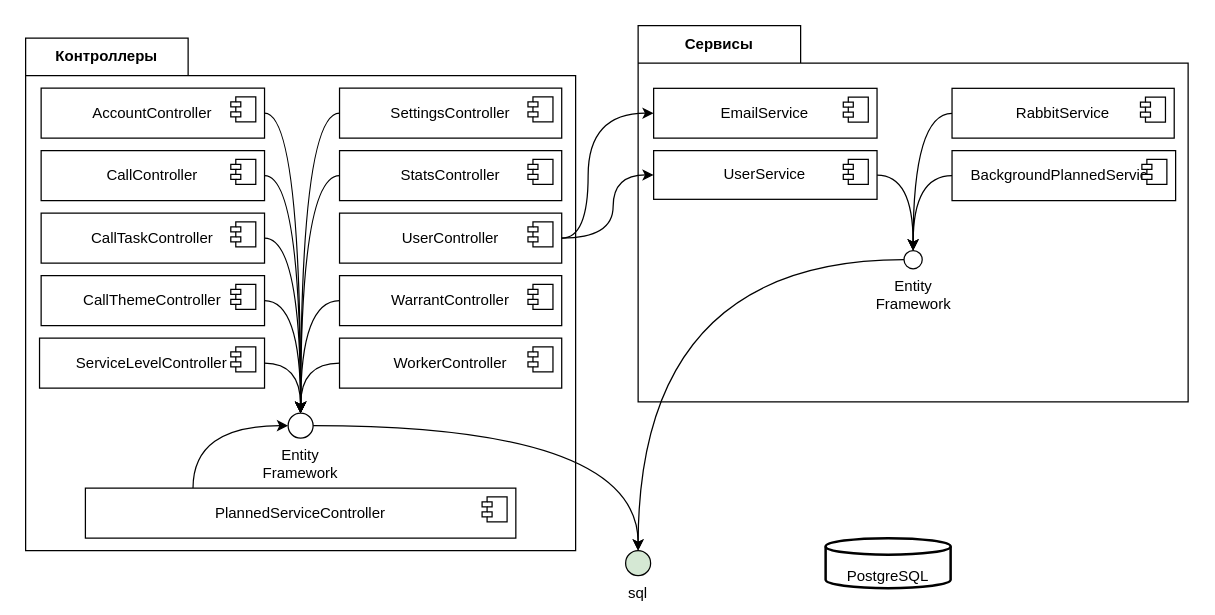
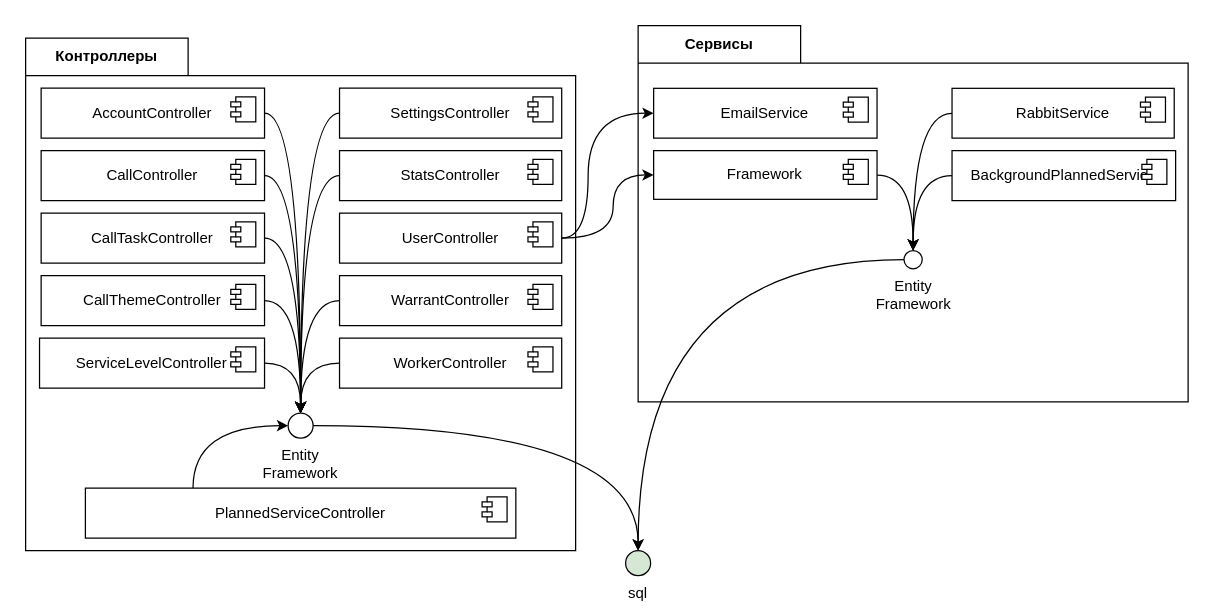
node "UserService": label "UserService" -> "Framework"
node "PostgreSQL": removed
